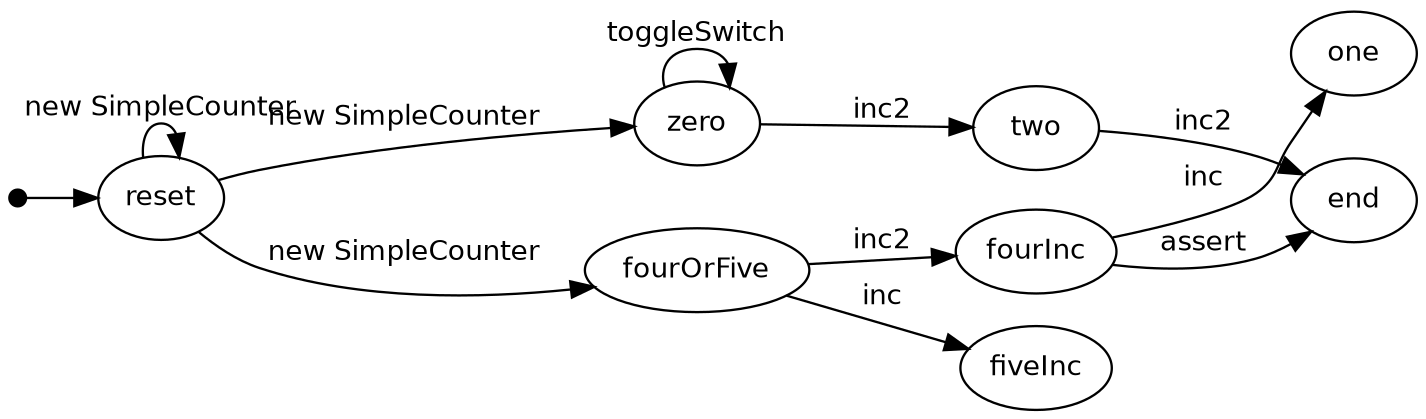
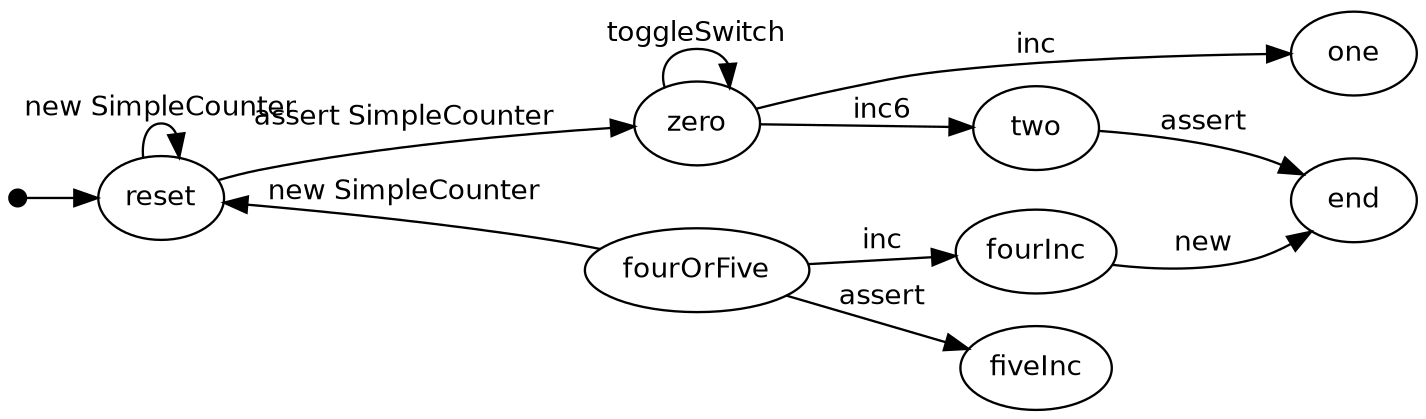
edge "zero" -> "two": label " inc2 " -> " inc6 "
edge "reset" -> "zero": label " new SimpleCounter " -> " assert SimpleCounter "
edge "two" -> "end": label " inc2 " -> " assert "
edge "fourInc" -> "one": now "zero" -> "one"
edge "fourOrFive" -> "fourInc": label " inc2 " -> " inc "
edge "fourInc" -> "end": label " assert " -> " new "
edge "reset" -> "fourOrFive": reversed
edge "fourOrFive" -> "fiveInc": label " inc " -> " assert "
